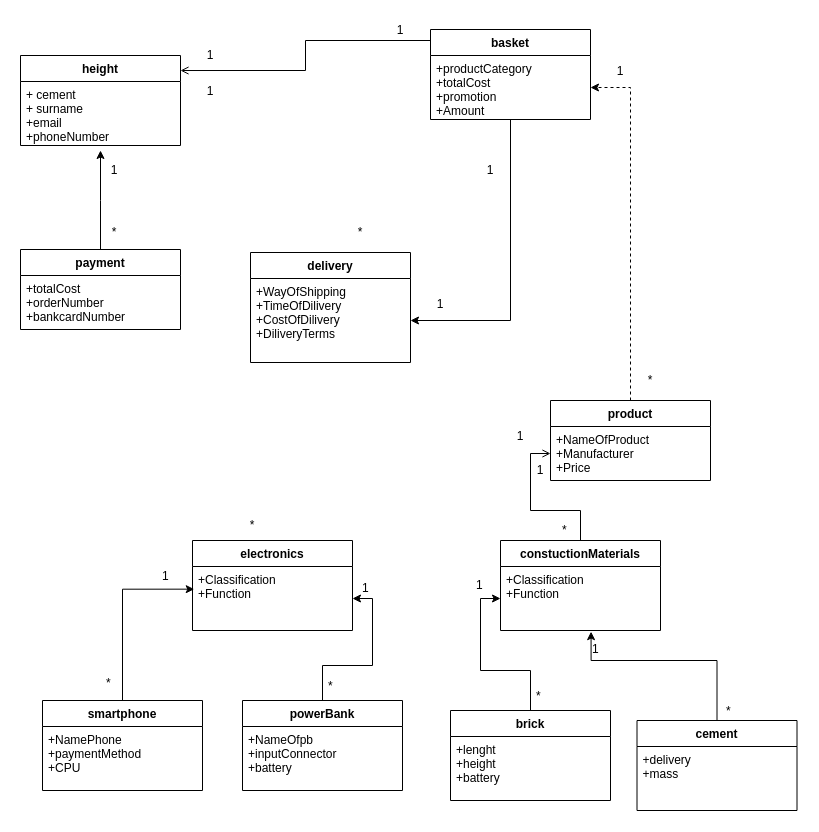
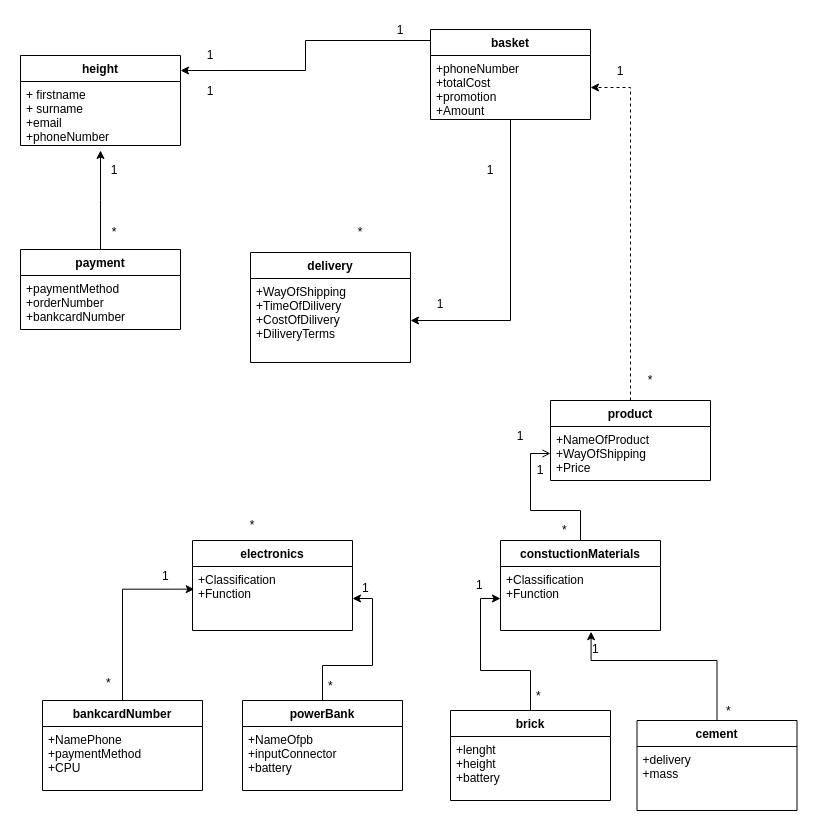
node "+productCategory +totalCost +promotion +Amount": label "+productCategory +totalCost +promotion +Amount" -> "+phoneNumber +totalCost +promotion +Amount"
edge "basket" -> "height": arrowhead open -> classic
node "+ cement + surname +email +phoneNumber": label "+ cement + surname +email +phoneNumber" -> "+ firstname + surname +email +phoneNumber"
node "+totalCost +orderNumber +bankcardNumber": label "+totalCost +orderNumber +bankcardNumber" -> "+paymentMethod +orderNumber +bankcardNumber"
node "+NameOfProduct +Manufacturer +Price": label "+NameOfProduct +Manufacturer +Price" -> "+NameOfProduct +WayOfShipping +Price"
node "smartphone": label "smartphone" -> "bankcardNumber"
